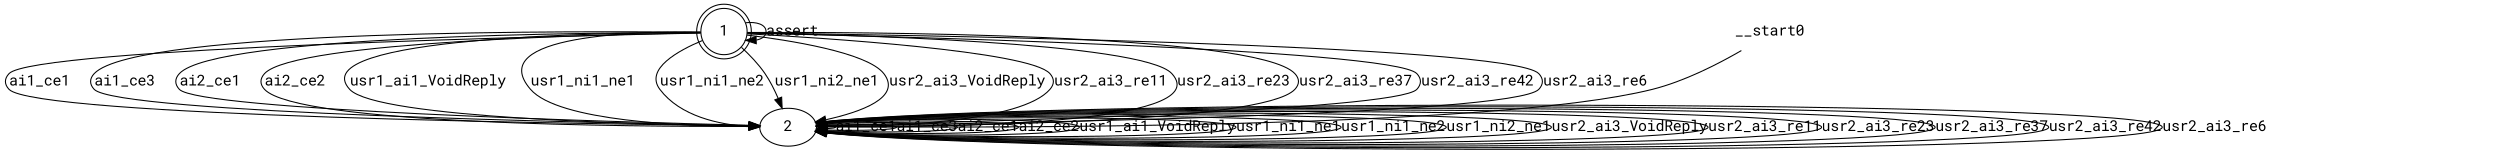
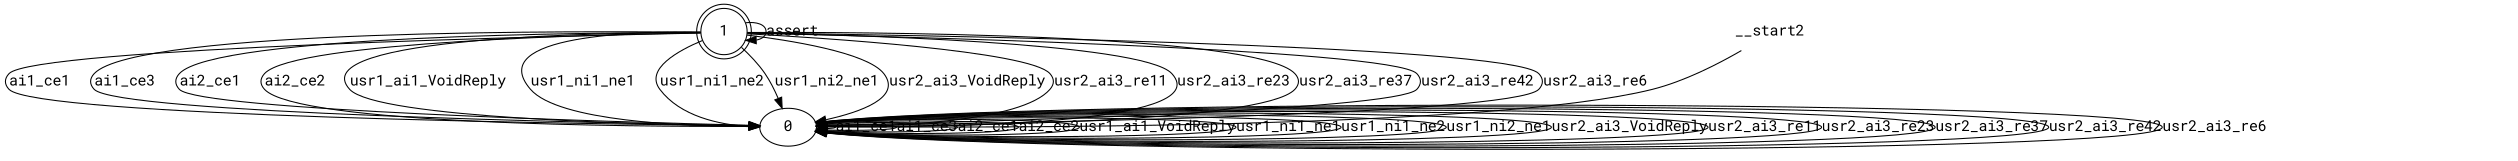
node "__start0": label "__start0" -> "__start2"
node "2": label "2" -> "0"
